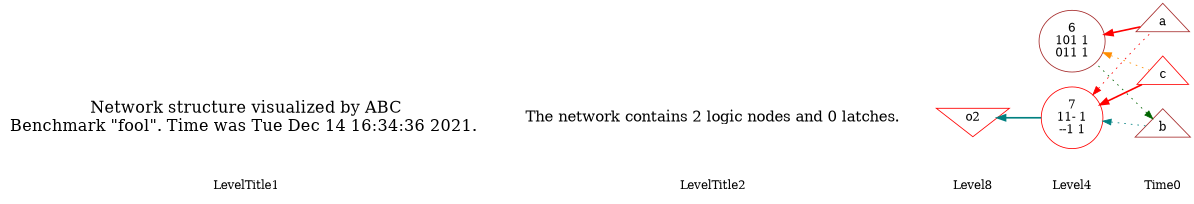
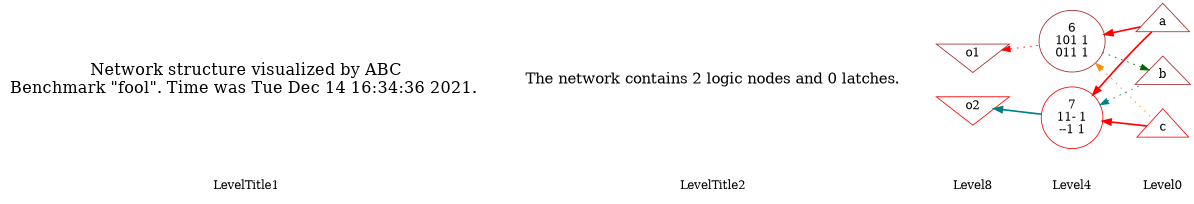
node "o1": added
edge "a" -> "7 11- 1 --1 1": style dotted -> bold
node "Time0": label "Time0" -> "Level0"
